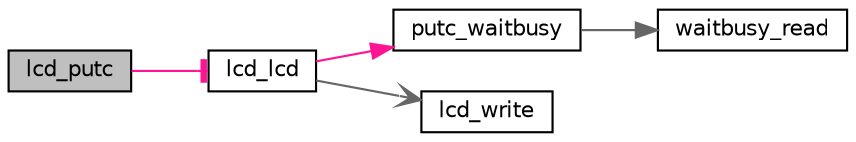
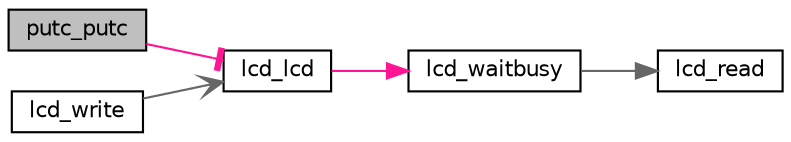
node "putc_waitbusy": label "putc_waitbusy" -> "lcd_waitbusy"
node "waitbusy_read": label "waitbusy_read" -> "lcd_read"
node "lcd_putc": label "lcd_putc" -> "putc_putc"
edge "lcd_lcd" -> "lcd_write": reversed
